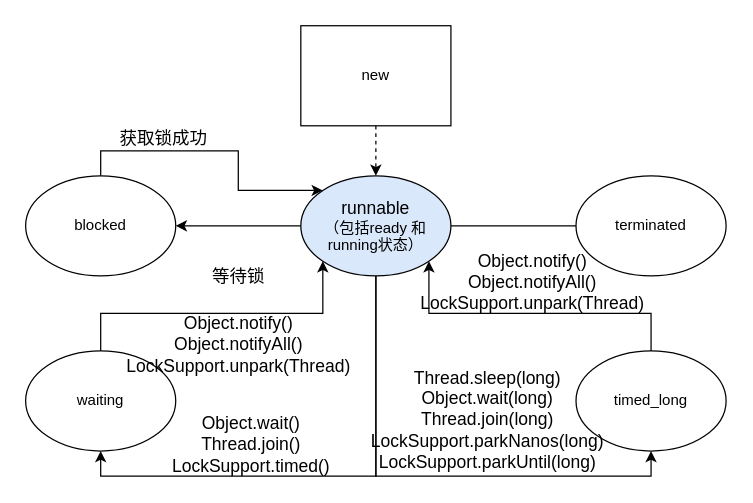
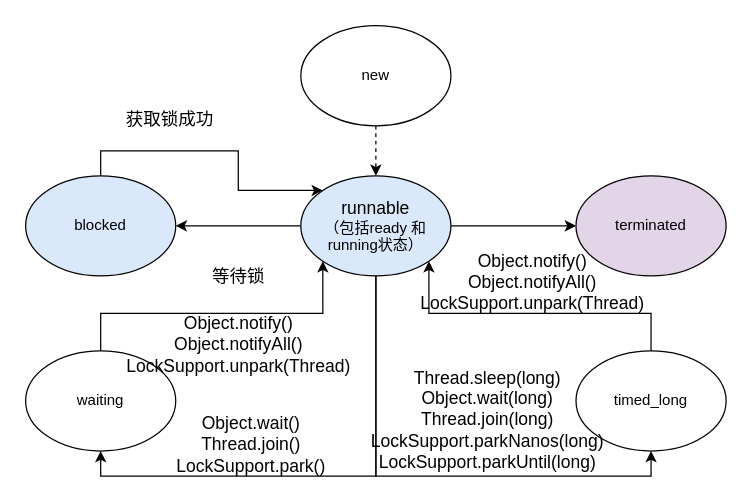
node "new": shape rectangle -> ellipse
node "获取锁成功": moved (163, 138) -> (169, 119)
node "blocked": fillcolor #ffffff -> #dae8fc
edge "runnable （包括ready 和 running状态）" -- "terminated": arrowhead none -> classic
node "terminated": fillcolor #ffffff -> #e1d5e7
node "Object.wait() Thread.join() LockSupport.timed()": label "Object.wait() Thread.join() LockSupport.timed()" -> "Object.wait() Thread.join() LockSupport.park()"
